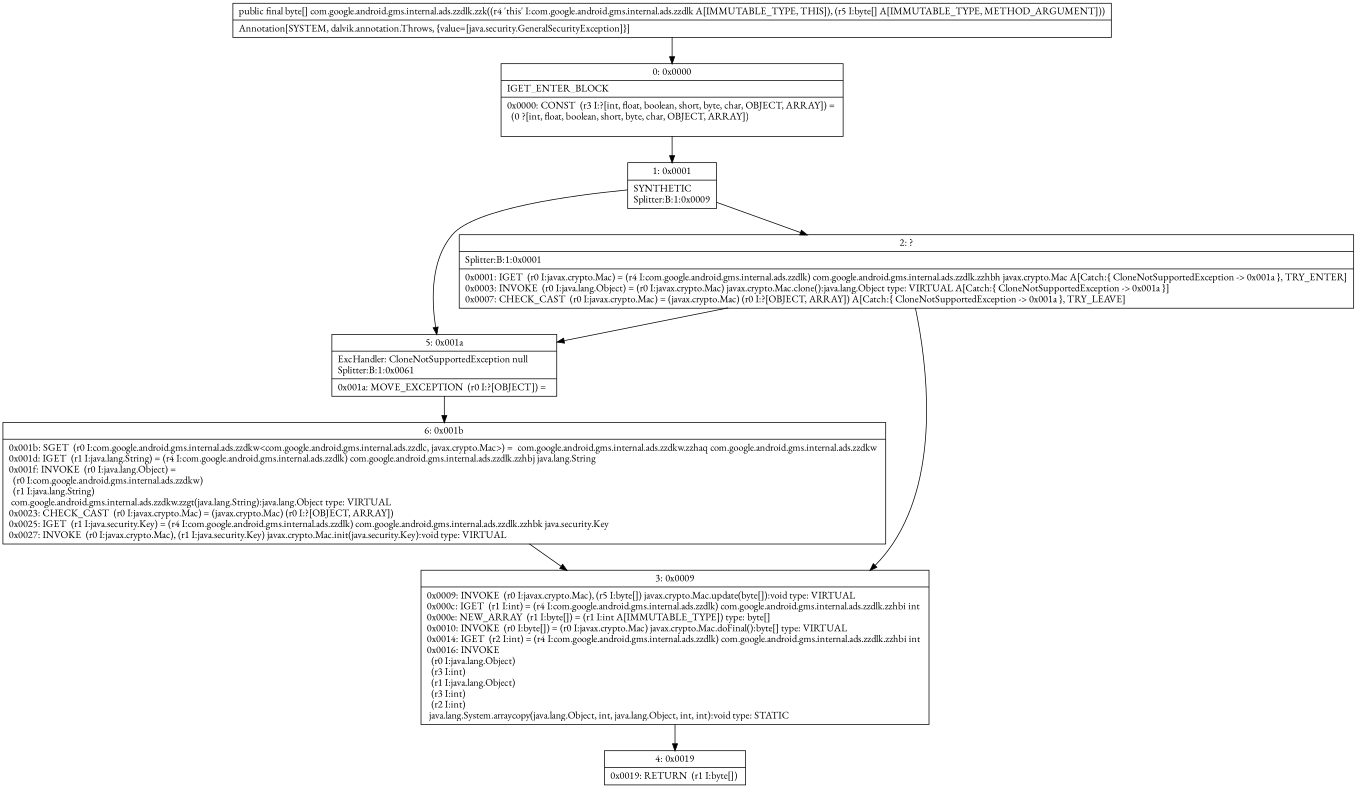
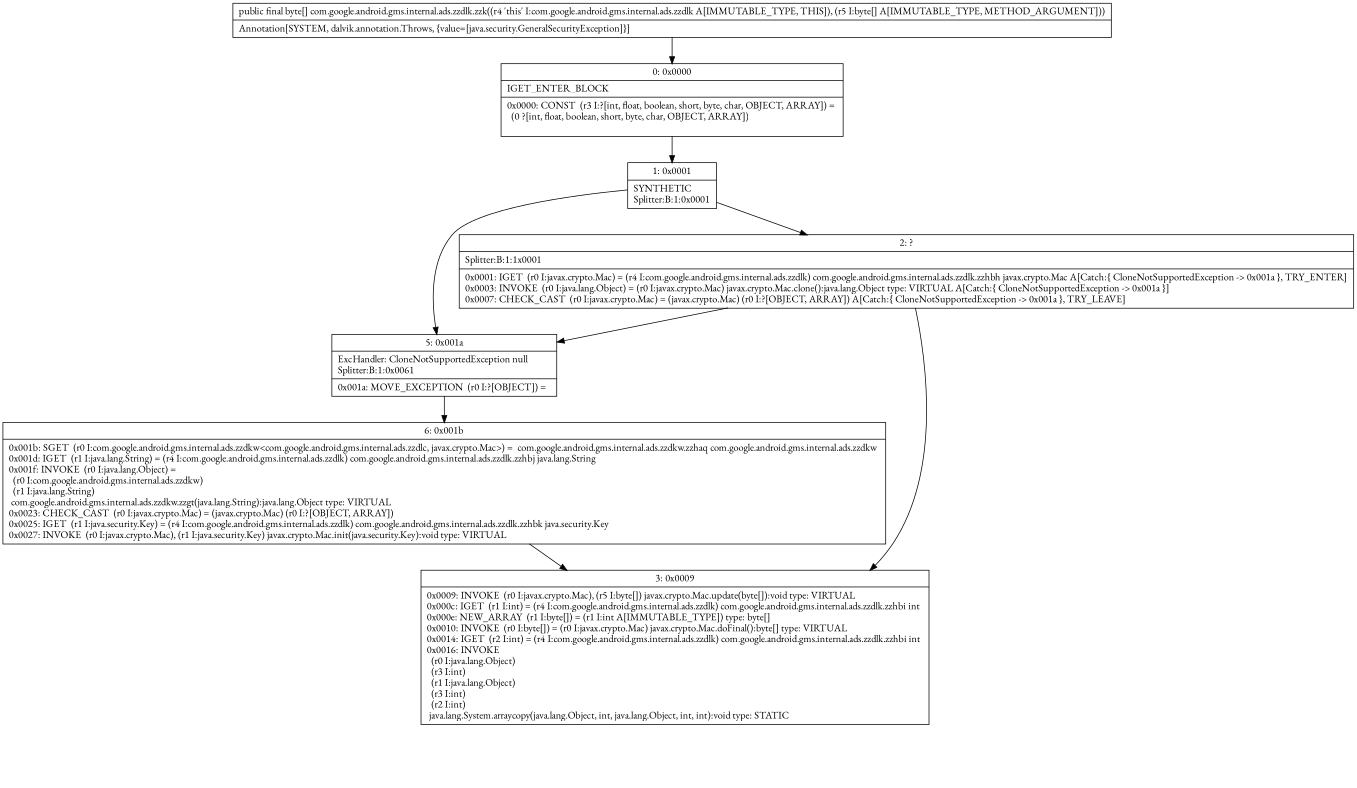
node "1: 0x0001": text "Splitter:B:1:0x0009" -> "Splitter:B:1:0x0001"
node "2: ?": text "Splitter:B:1:0x0001" -> "Splitter:B:1:1x0001"
node "4: 0x0019": removed
